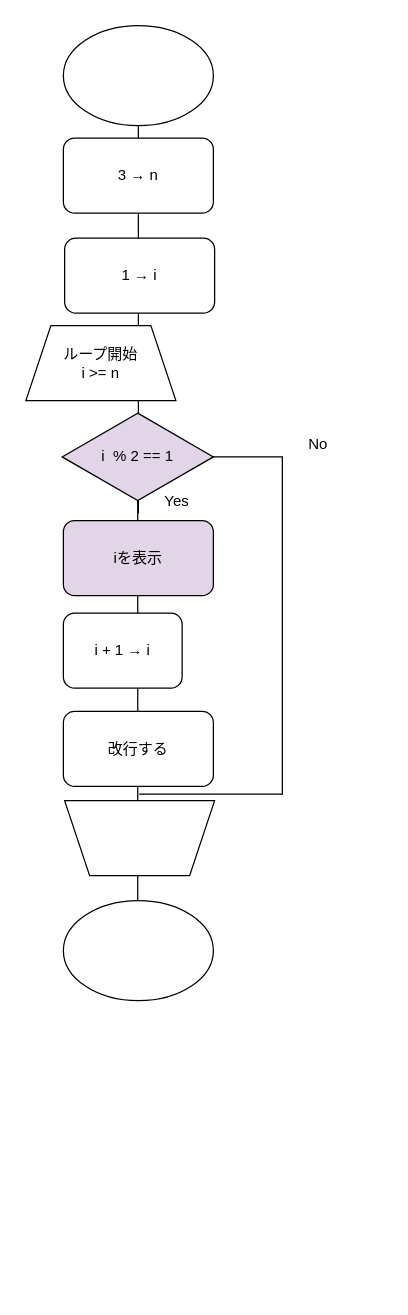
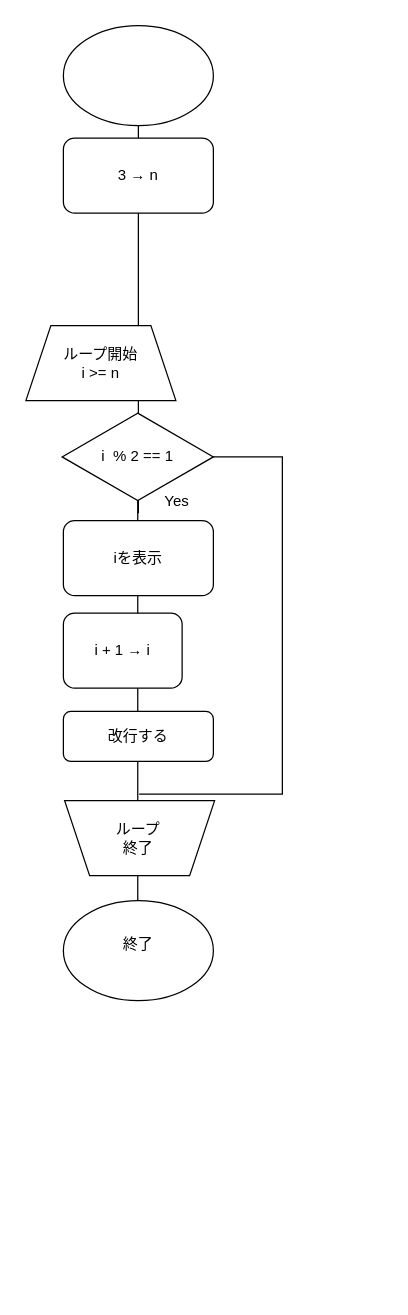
node "1 → i": removed
node "No": removed
node "i % 2 == 1": fillcolor #e1d5e7 -> #ffffff
node "iを表示": fillcolor #e1d5e7 -> #ffffff
node "改行する": size 150x75 -> 150x50
node "ループ 終了": added
node "終了": added
